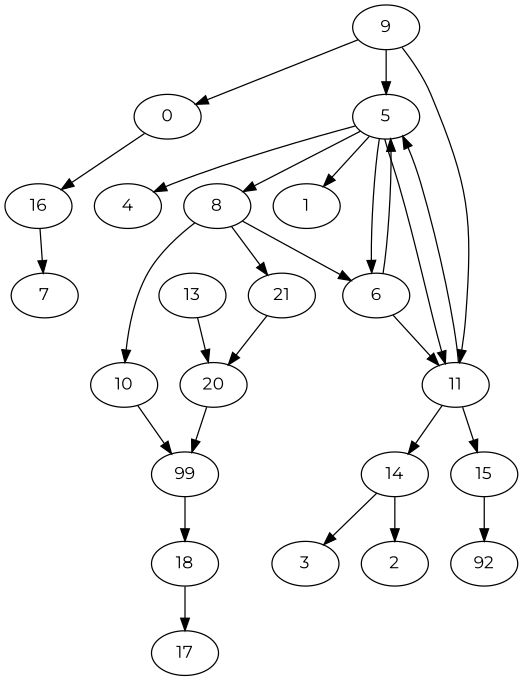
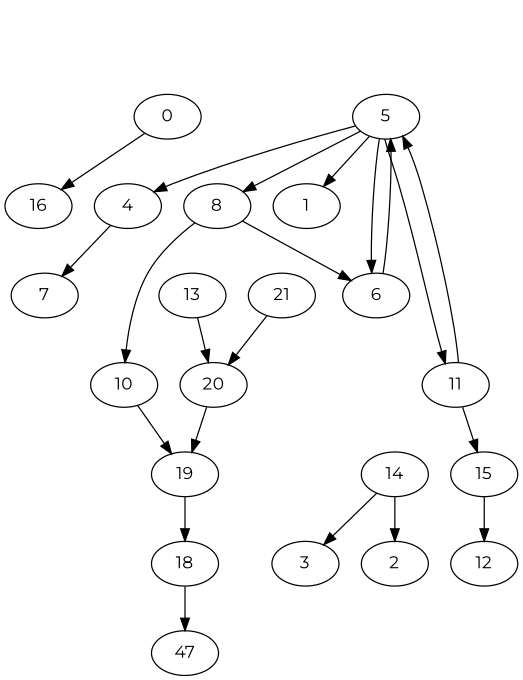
node "9": removed
edge "16" -> "7": now "4" -> "7"
edge "8" -> "21": removed
edge "6" -> "11": removed
edge "11" -> "14": removed
node "99": label "99" -> "19"
node "92": label "92" -> "12"
node "17": label "17" -> "47"
